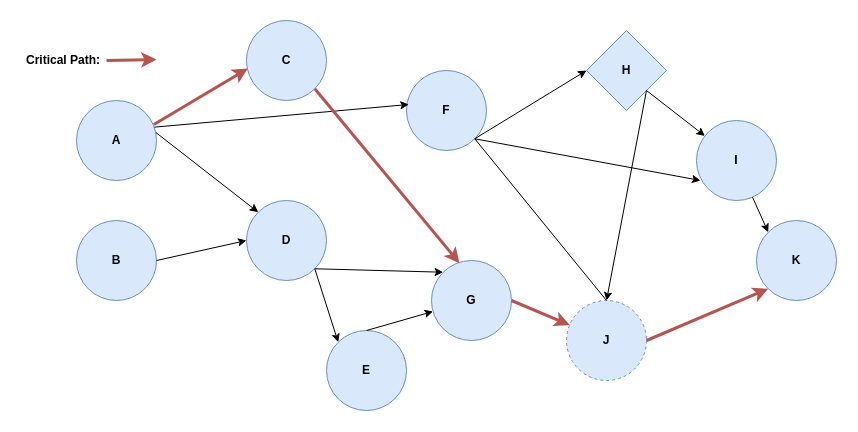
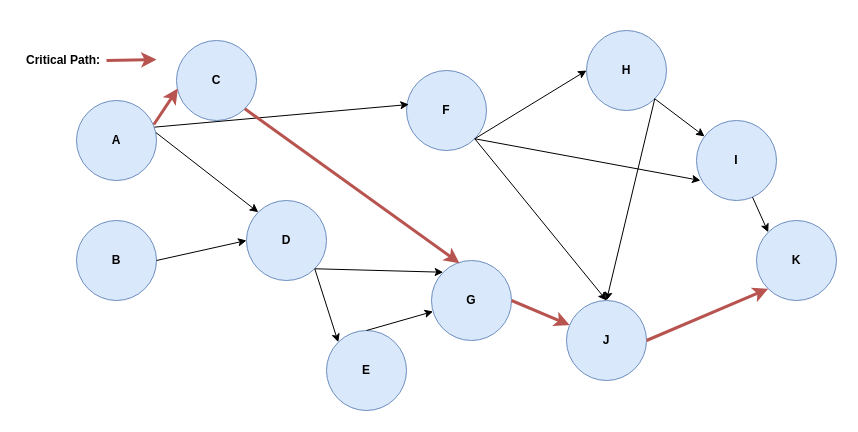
node "C": moved (287, 61) -> (217, 81)
node "H": shape diamond -> ellipse
edge "F" -- "J": arrowhead none -> classic
node "J": style dashed -> solid
